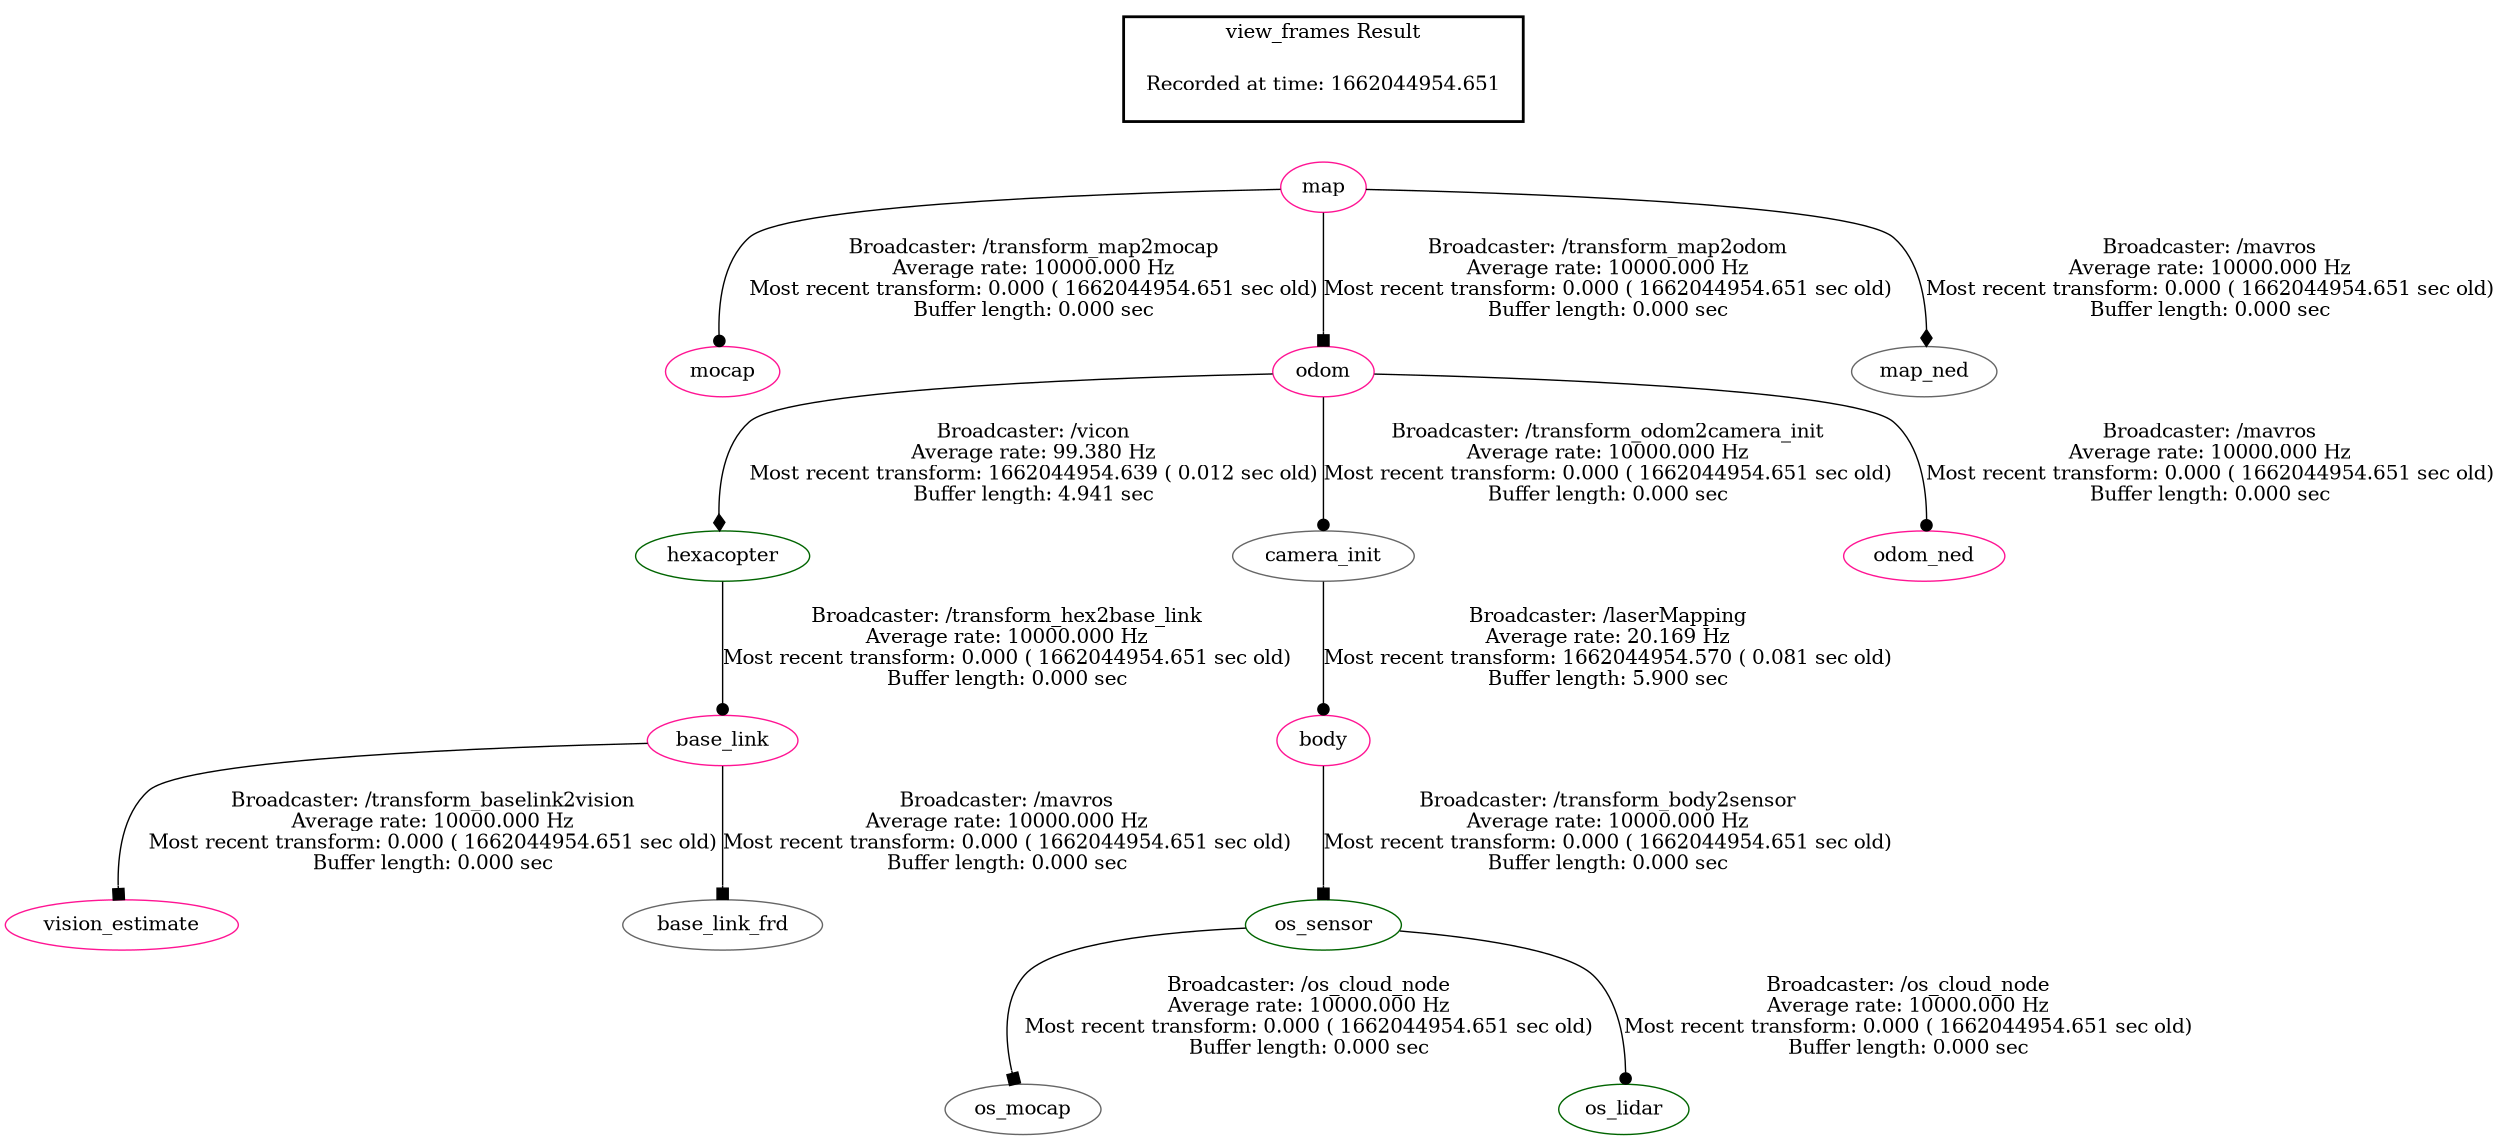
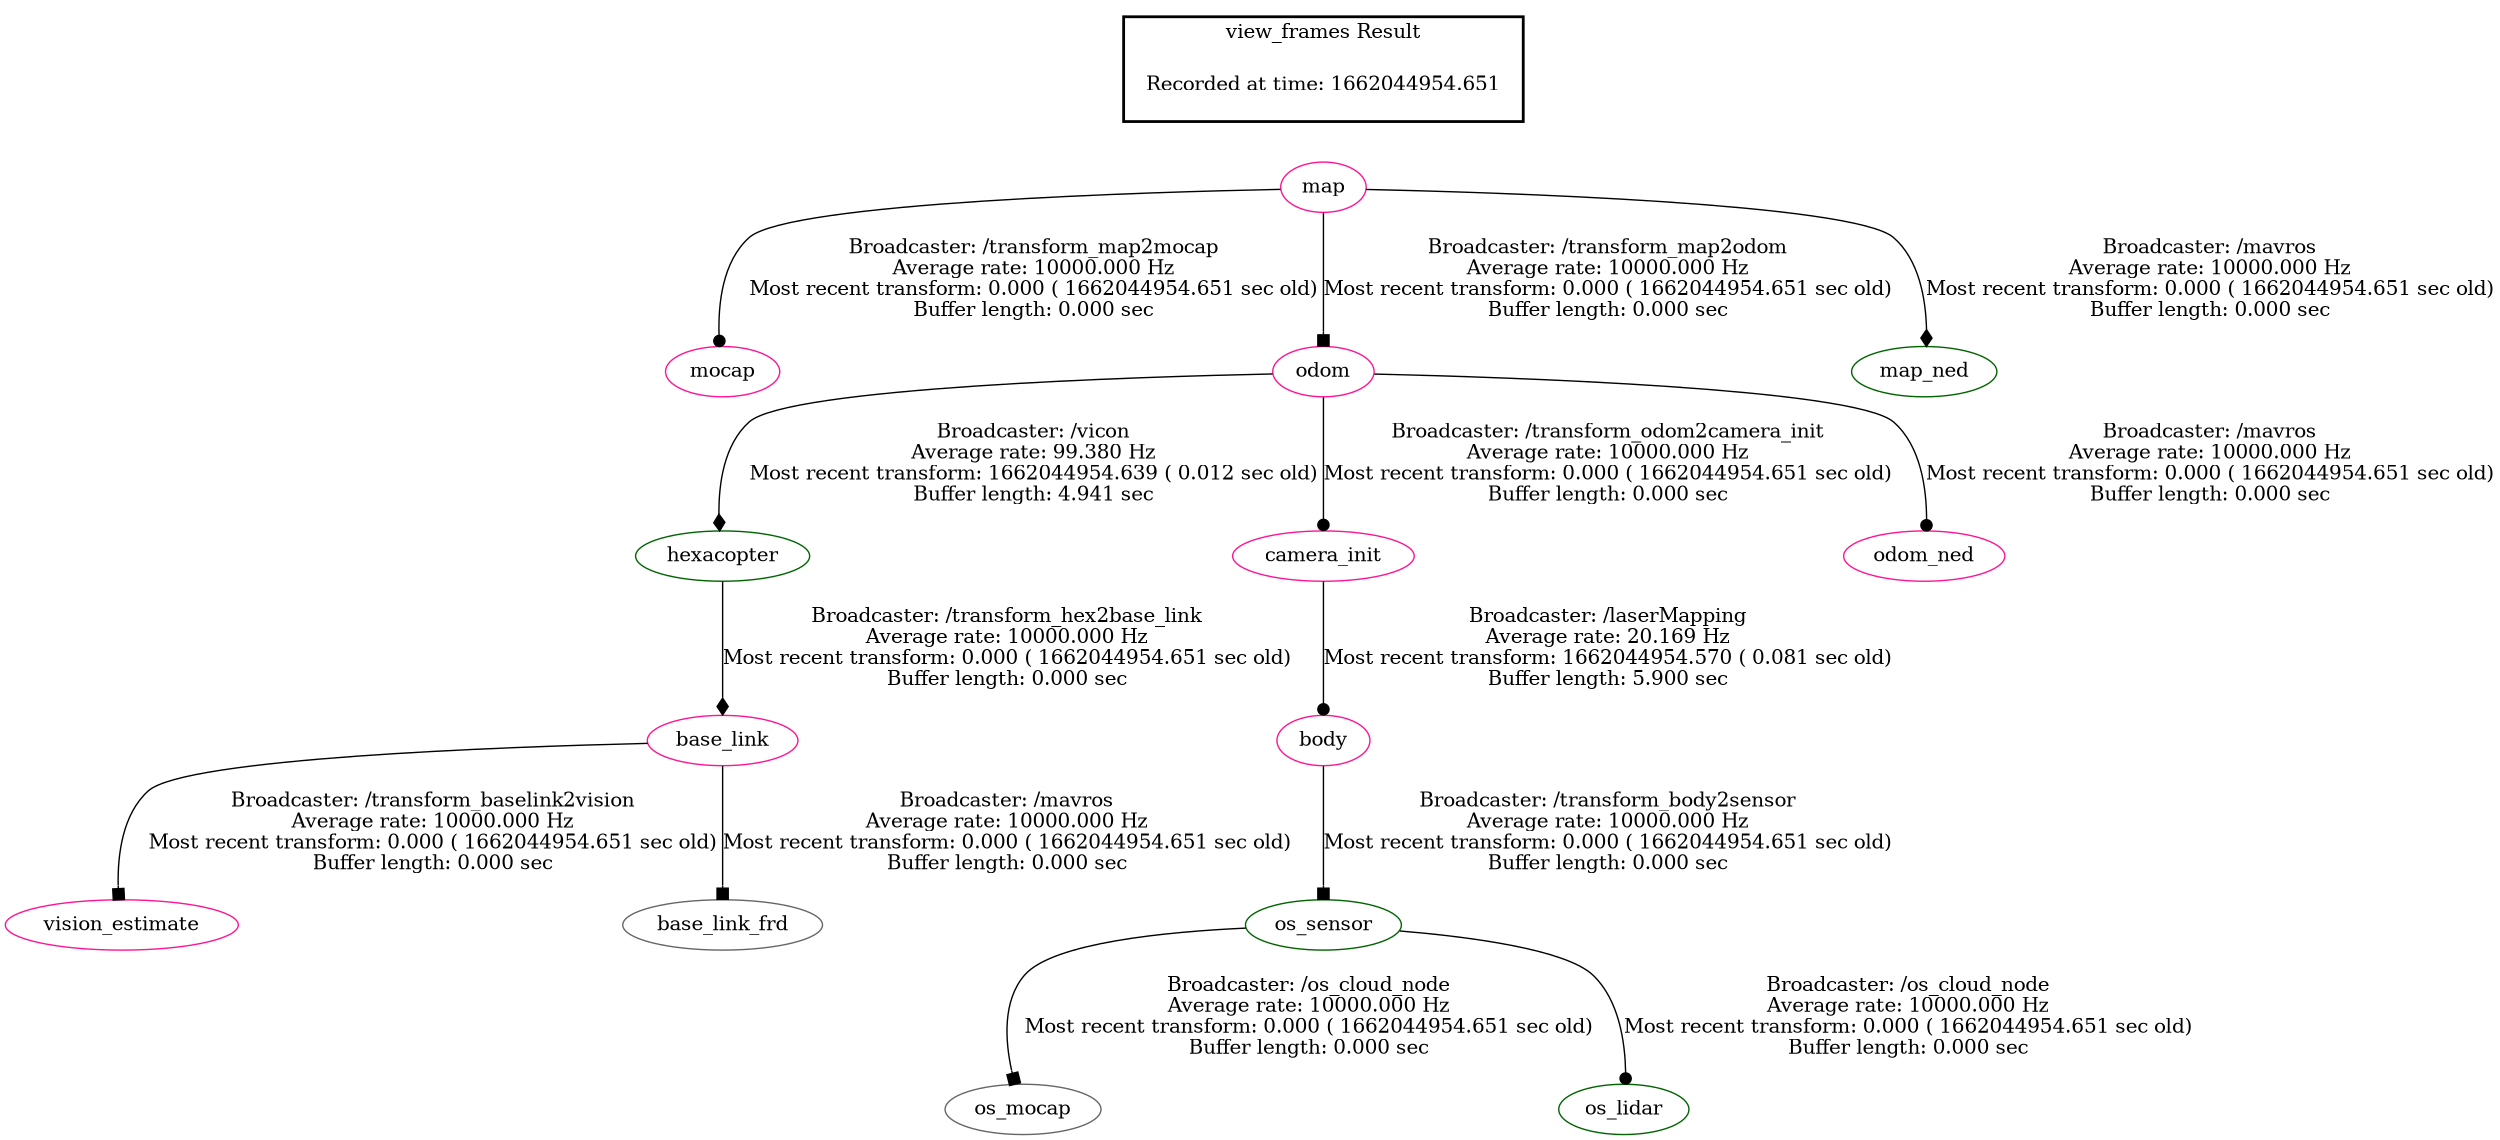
node "map_ned": color gray40 -> darkgreen
node "camera_init": color gray40 -> deeppink
edge "hexacopter" -> "base_link": arrowhead dot -> diamond
